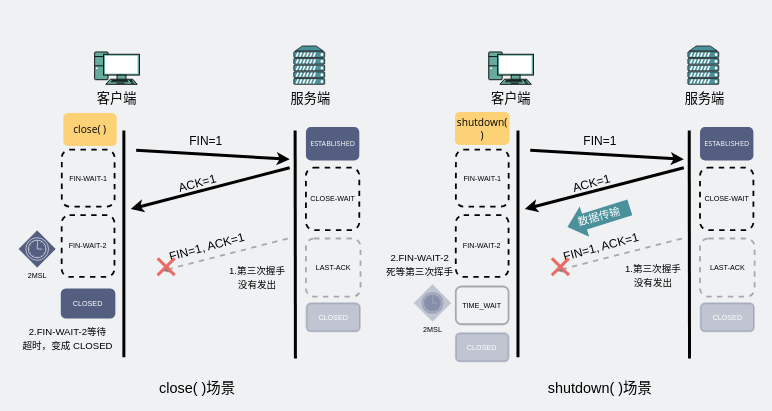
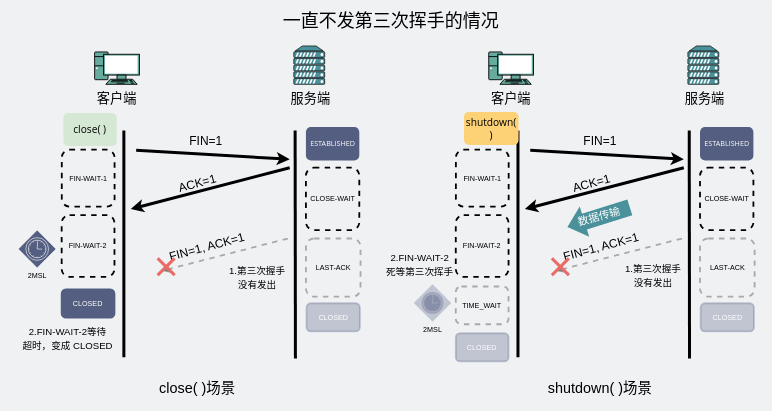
node "一直不发第三次挥手的情况": added
node "shutdown( )": moved (482, 128) -> (491, 128)
node "close( )": fillcolor #fdd276 -> #d5e8d4
node "TIME_WAIT": style solid -> dashed
